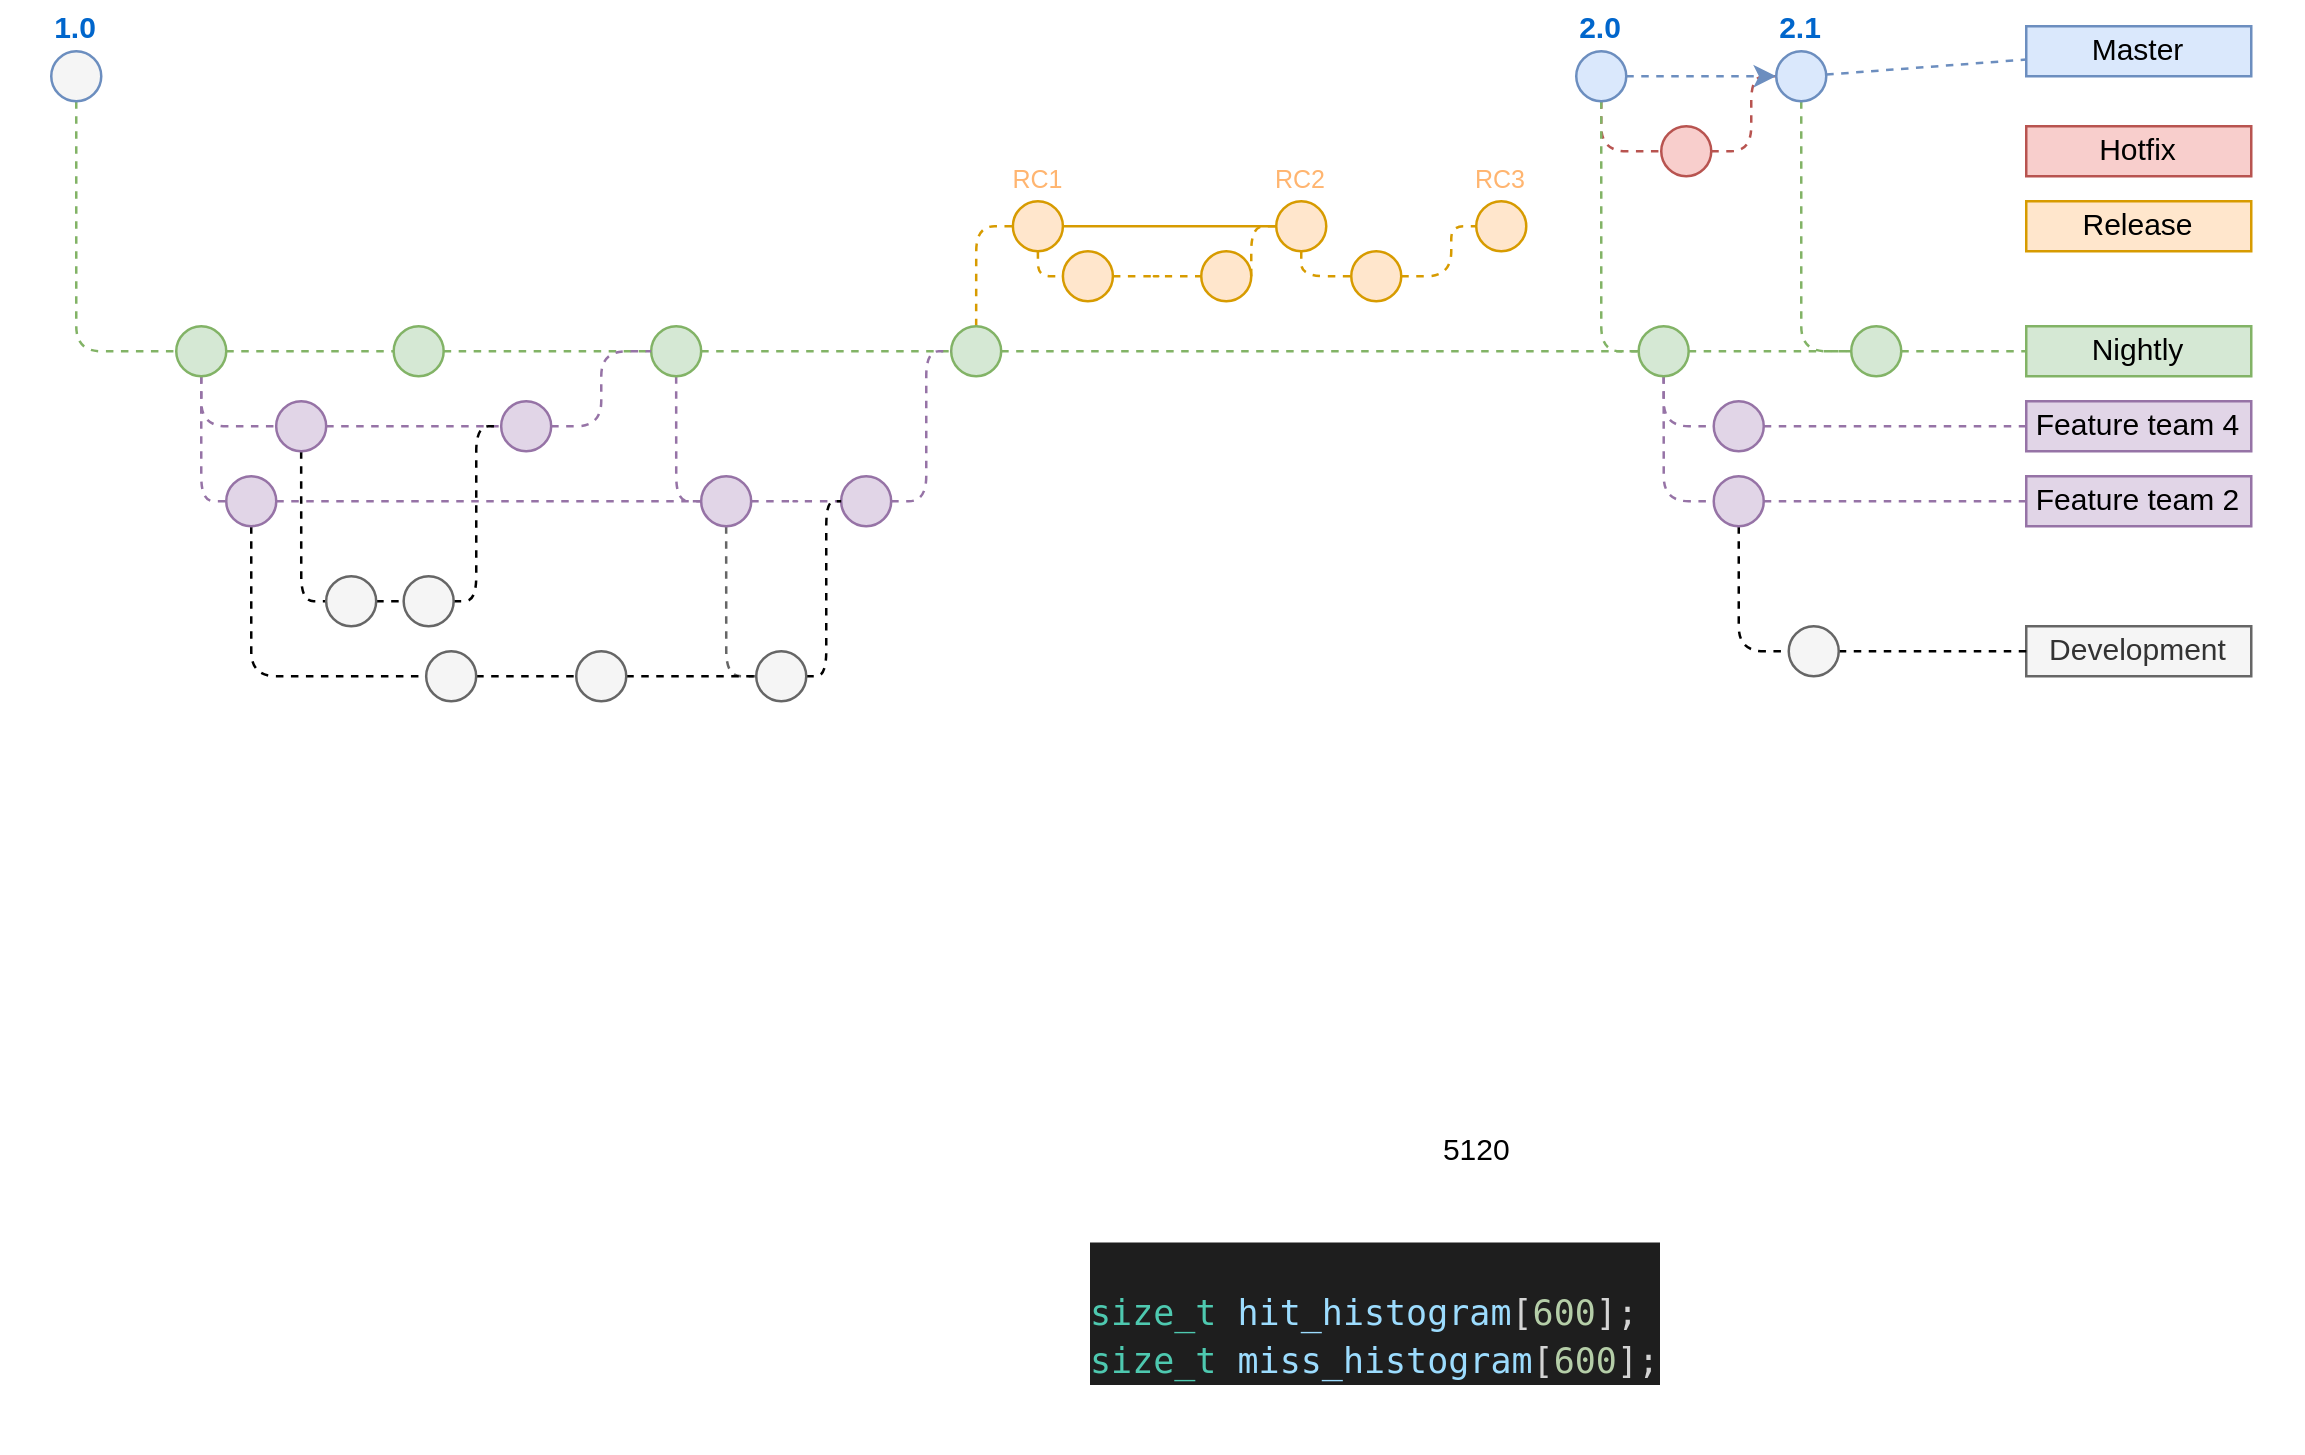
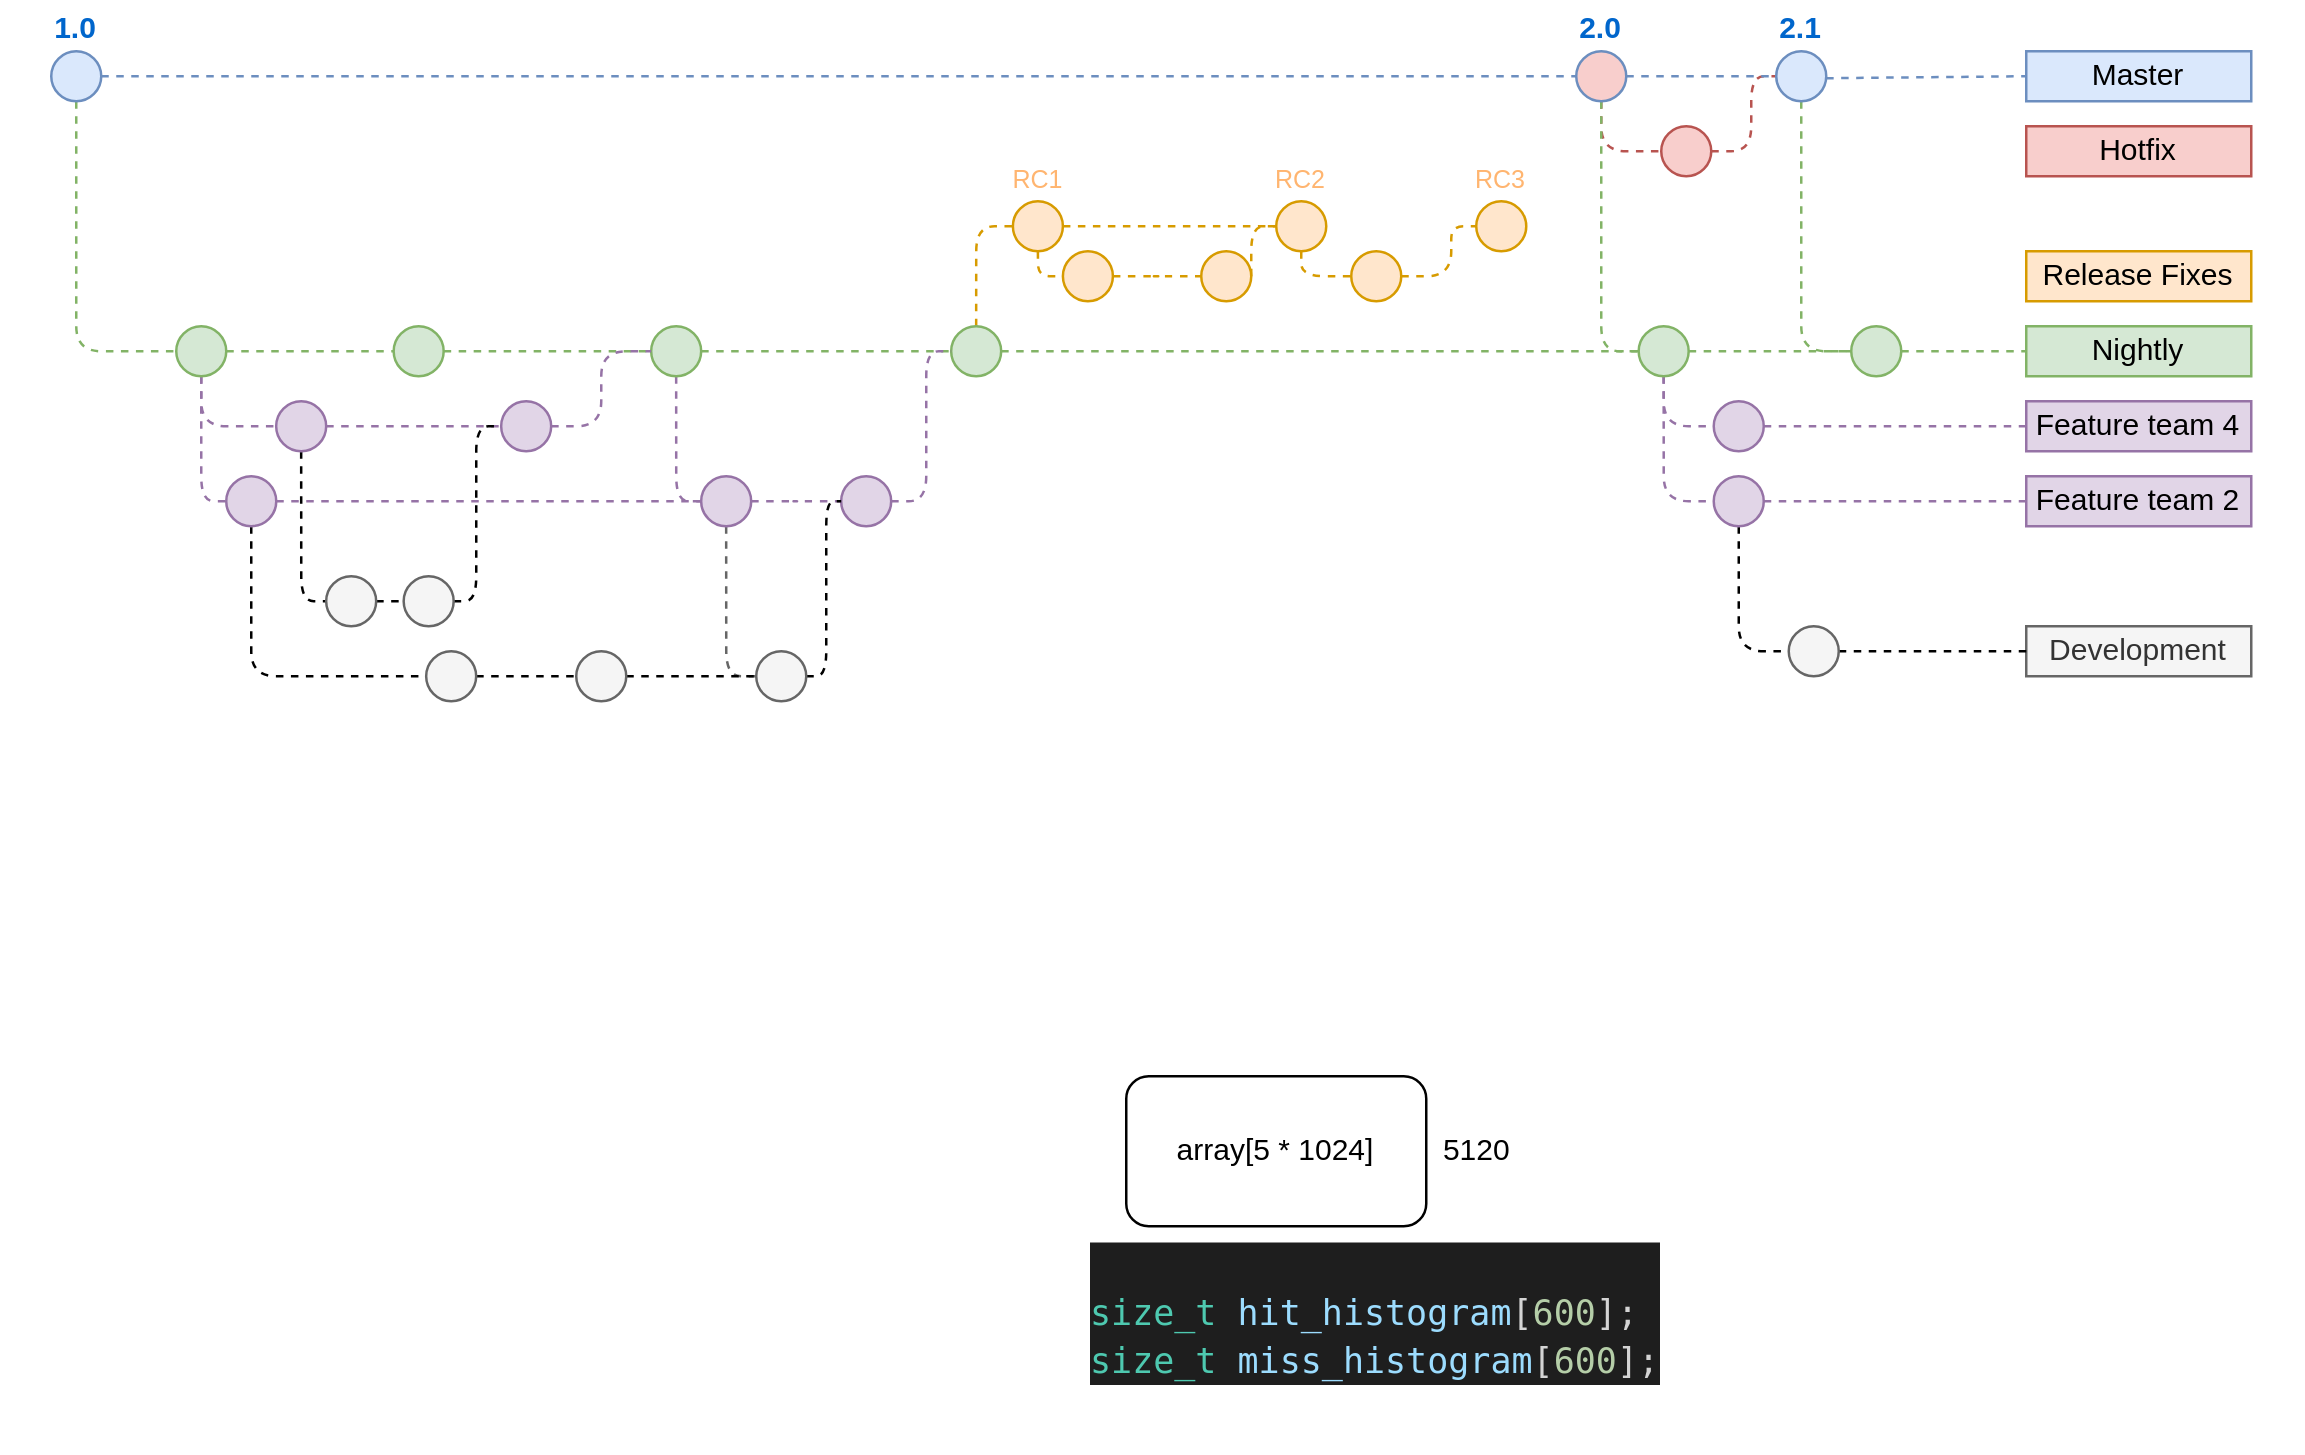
node "Master": moved (2139, 51) -> (2139, 76)
node "1.0": fillcolor #f5f5f5 -> #dae8fc
edge "1.0" -- "2.0": added
node "2.0": fillcolor #dae8fc -> #f8cecc
edge "2.0" -> "2.1": arrowhead classic -> none
edge "RC1" -- "RC2": style solid -> dashed
node "Release": removed
node "Release Fixes": added
node "array[5 * 1024]": added
